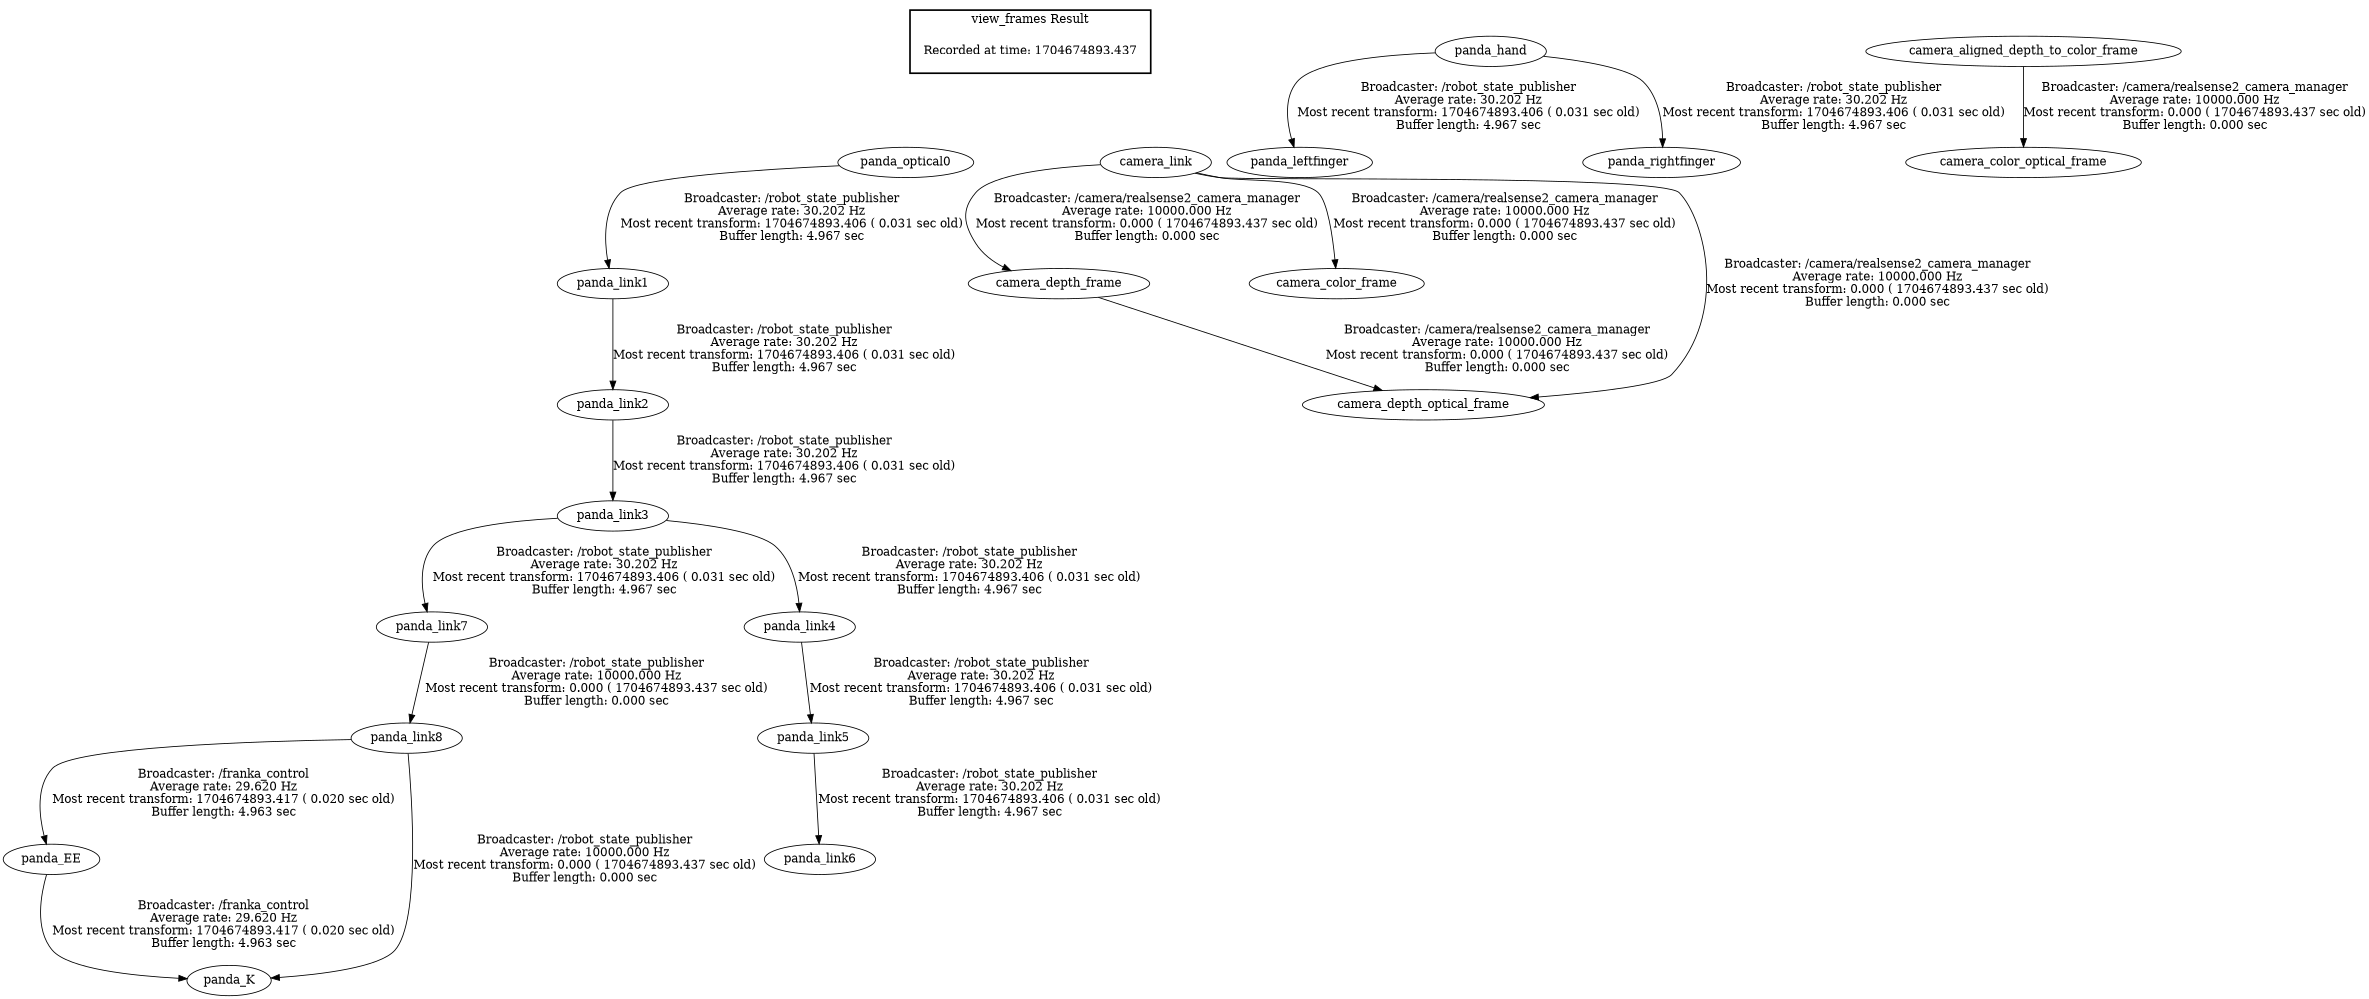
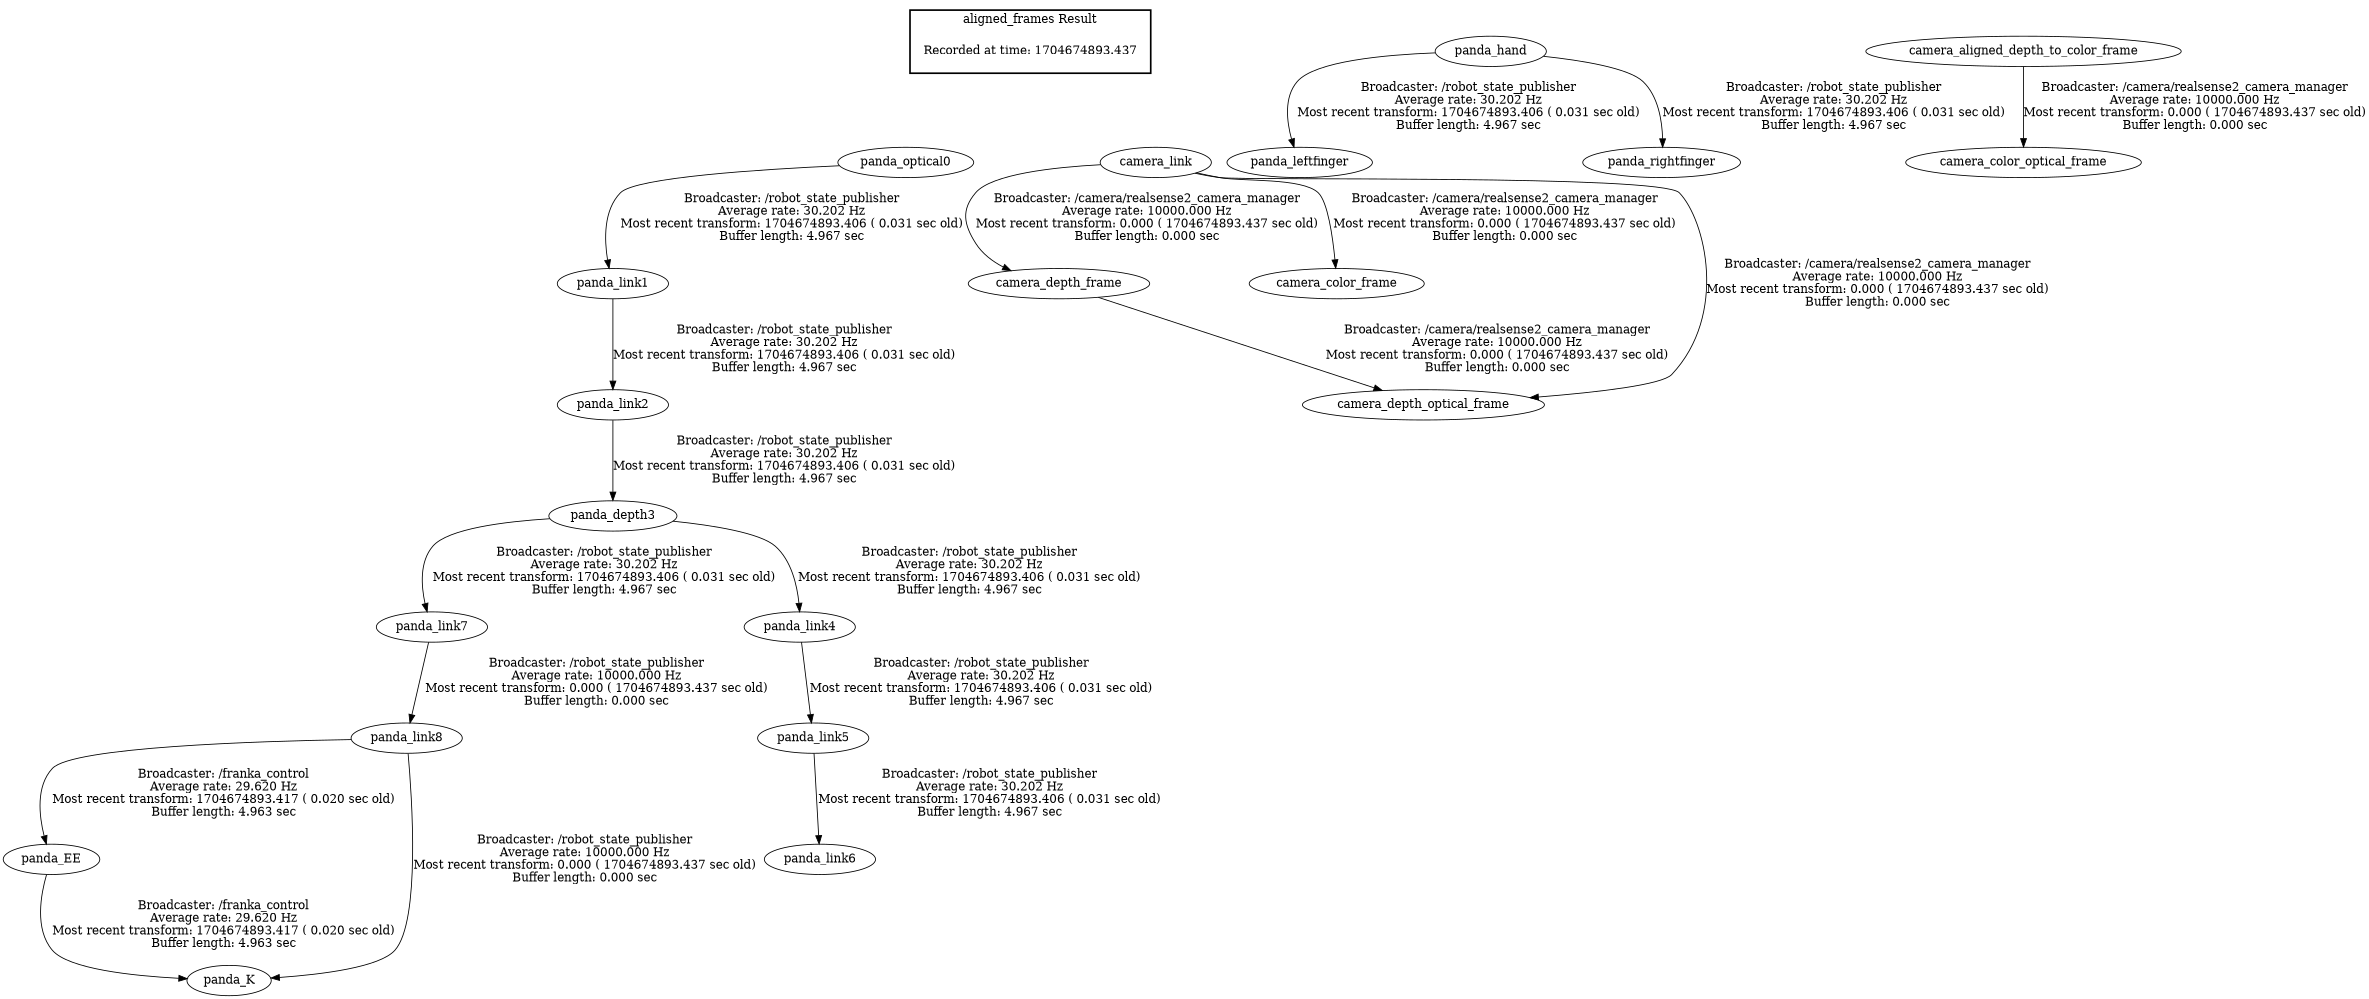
cluster "view_frames Result": label "view_frames Result" -> "aligned_frames Result"
node "panda_link3": label "panda_link3" -> "panda_depth3"
